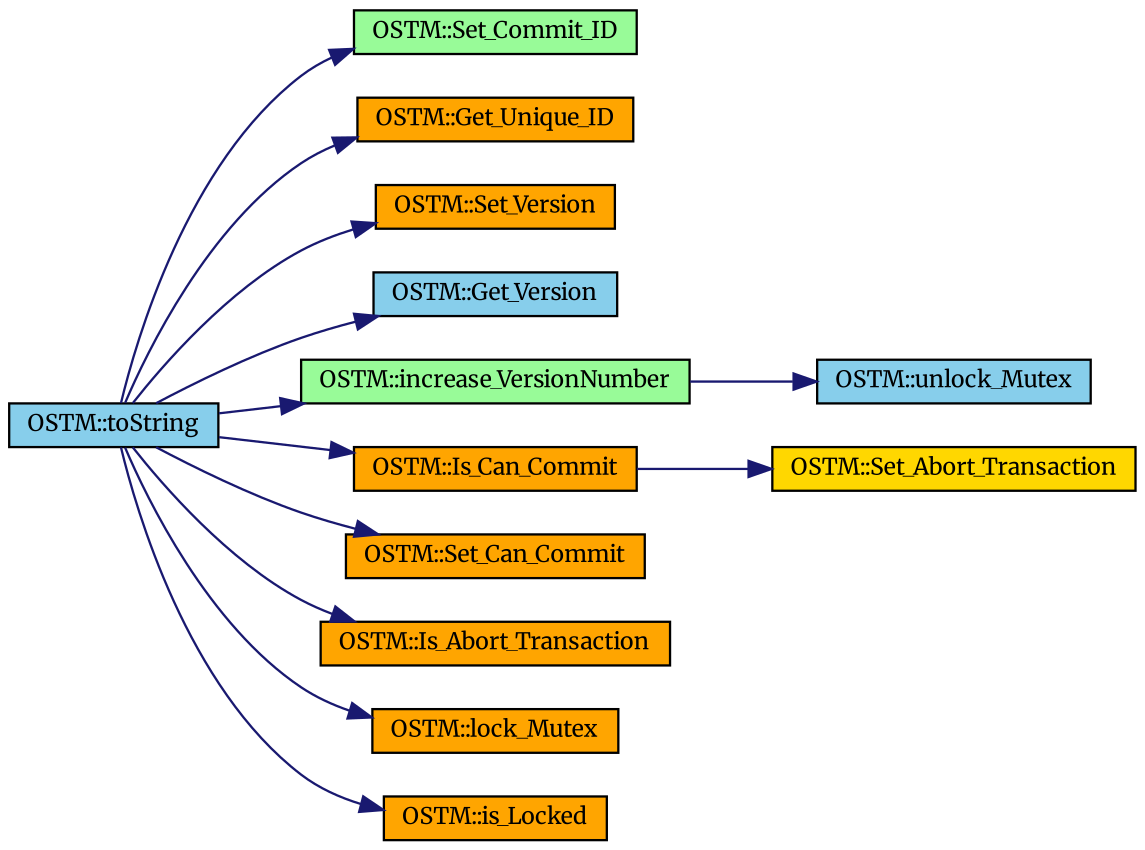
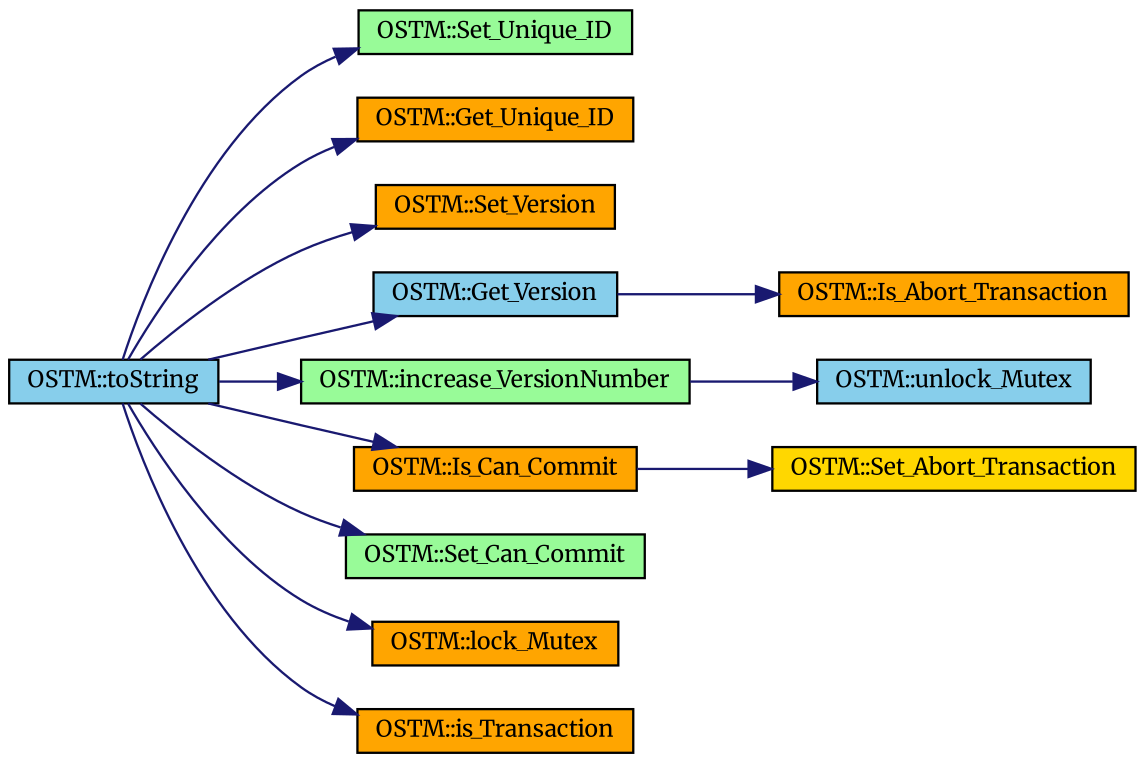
node "OSTM::Set_Commit_ID": label "OSTM::Set_Commit_ID" -> "OSTM::Set_Unique_ID"
edge "OSTM::toString" -> "OSTM::Is_Abort_Transaction": now "OSTM::Get_Version" -> "OSTM::Is_Abort_Transaction"
node "OSTM::Set_Can_Commit": fillcolor orange -> palegreen
node "OSTM::is_Locked": label "OSTM::is_Locked" -> "OSTM::is_Transaction"
